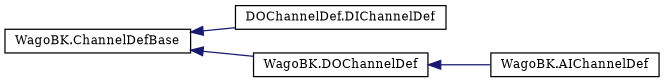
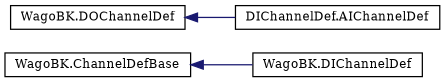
node "DOChannelDef.DIChannelDef": label "DOChannelDef.DIChannelDef" -> "WagoBK.DIChannelDef"
edge "WagoBK.DOChannelDef" -> "WagoBK.ChannelDefBase": removed
node "WagoBK.AIChannelDef": label "WagoBK.AIChannelDef" -> "DIChannelDef.AIChannelDef"
